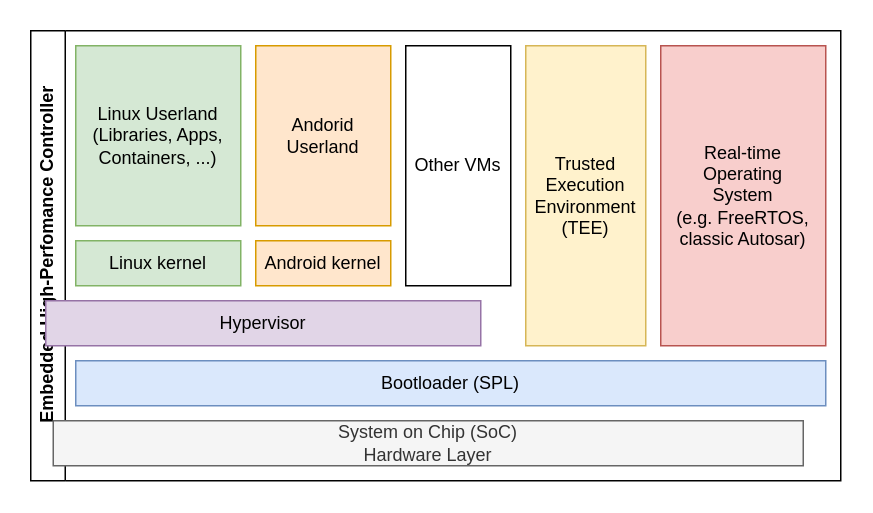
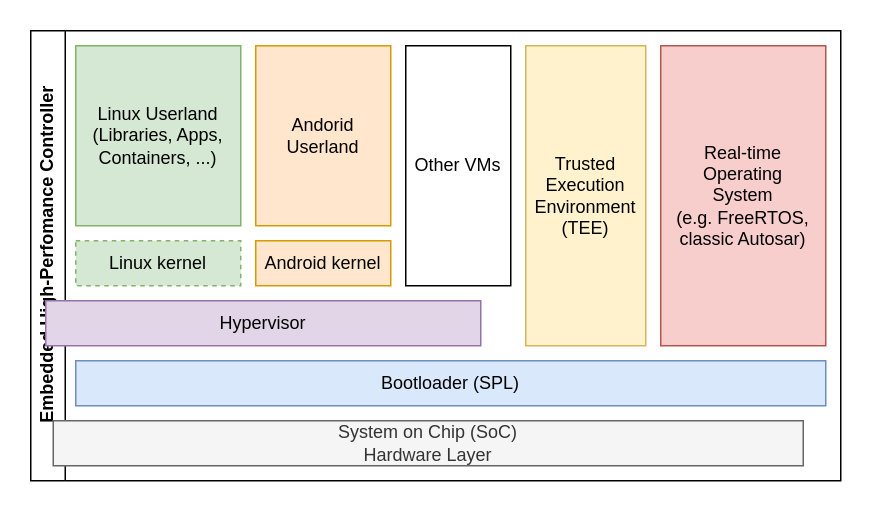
node "Linux kernel": style solid -> dashed
